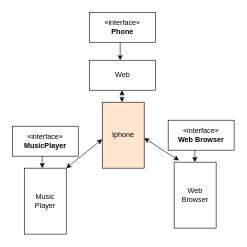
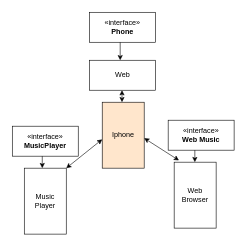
node "«interface» Web Browser": label "«interface» Web Browser" -> "«interface» Web Music"
